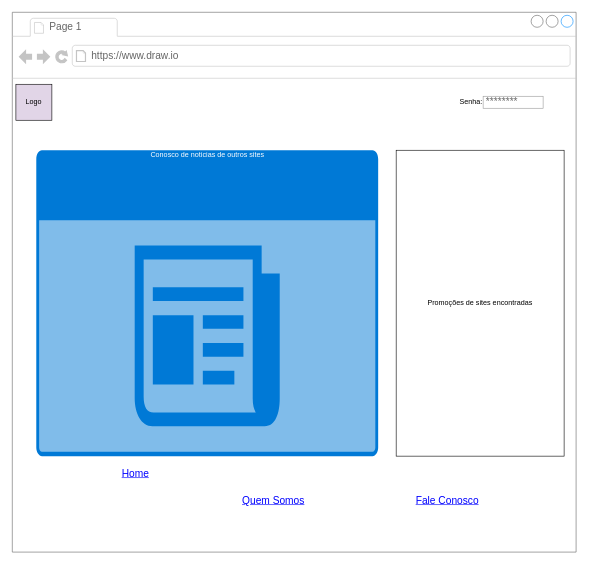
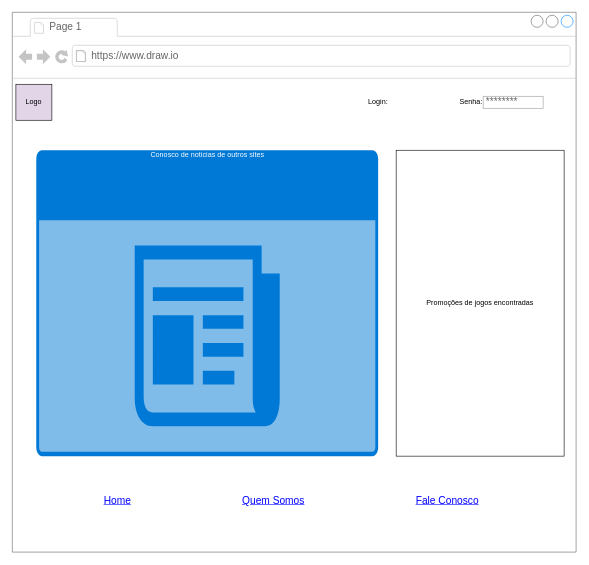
node "Login:": added
node "Promoções de sites encontradas": label "Promoções de sites encontradas" -> "Promoções de jogos encontradas"
node "Home": moved (135, 474) -> (117, 501)
